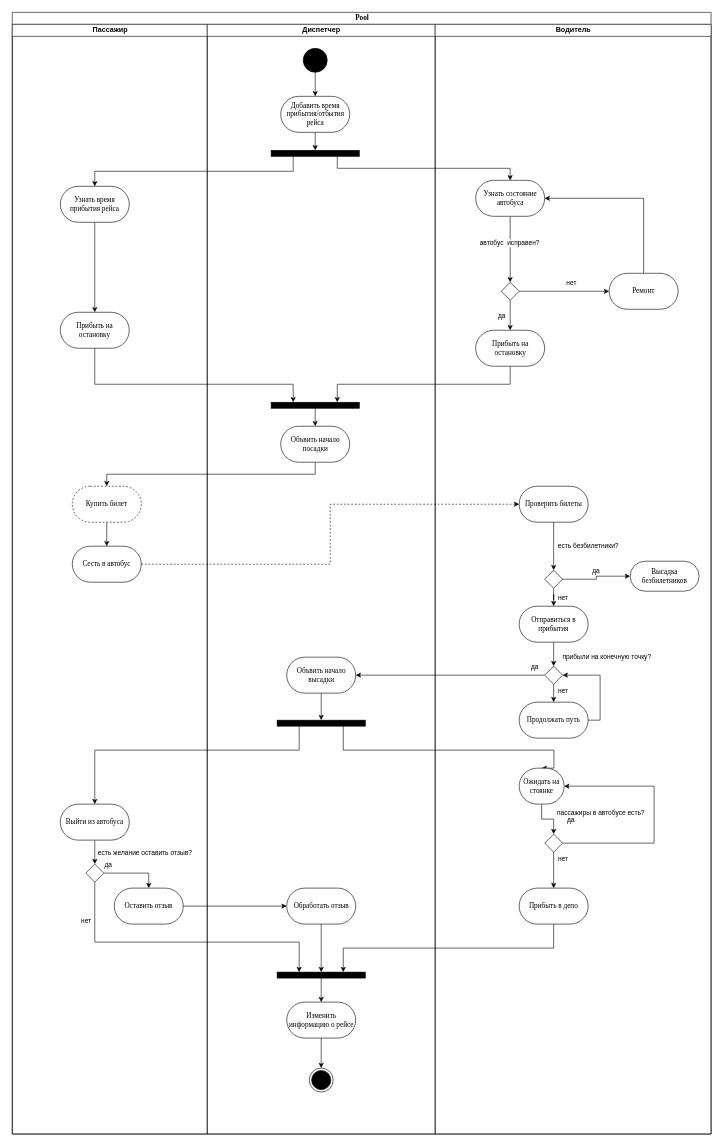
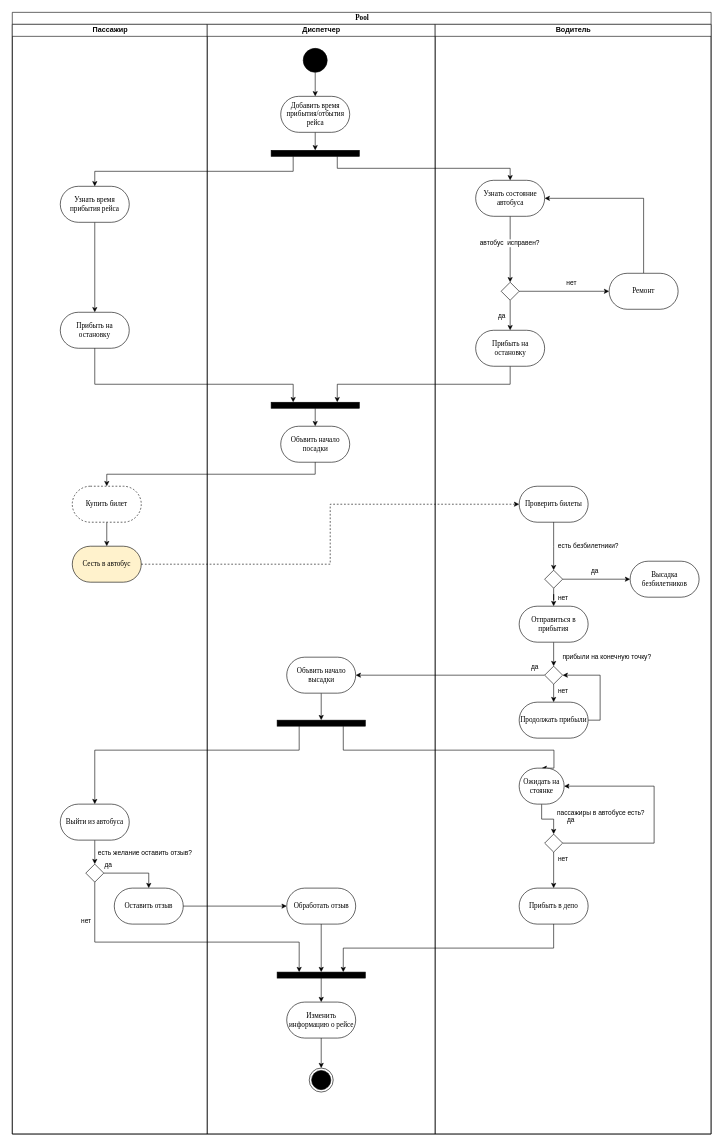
node "Сесть в автобус": fillcolor #ffffff -> #fff2cc
node "Высадка безбилетников": size 69x30 -> 69x36
node "Продолжать путь": label "Продолжать путь" -> "Продолжать прибыли"
